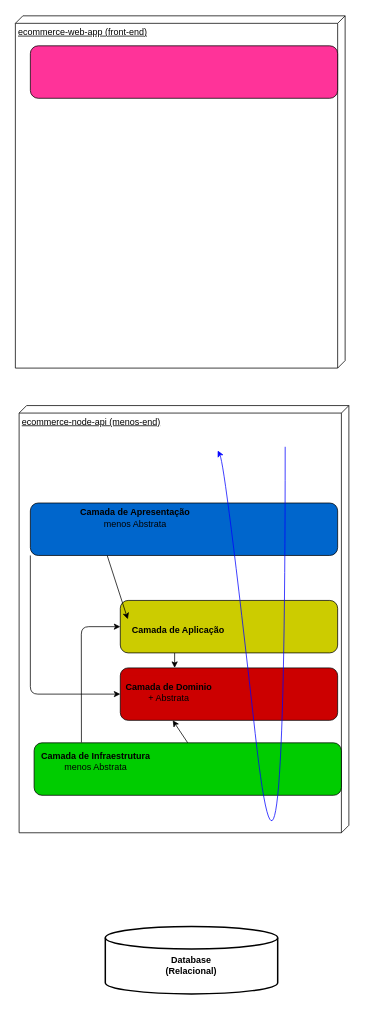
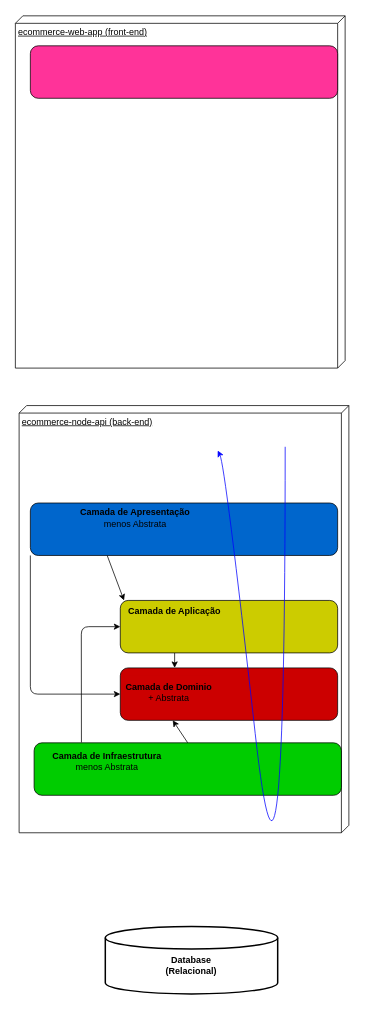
node "ecommerce-node-api (menos-end)": label "ecommerce-node-api (menos-end)" -> "ecommerce-node-api (back-end)"
node "Camada de Aplicação": moved (179, 630) -> (175, 612)
node "Camada de Infraestrutura menos Abstrata": moved (96, 762) -> (107, 762)
